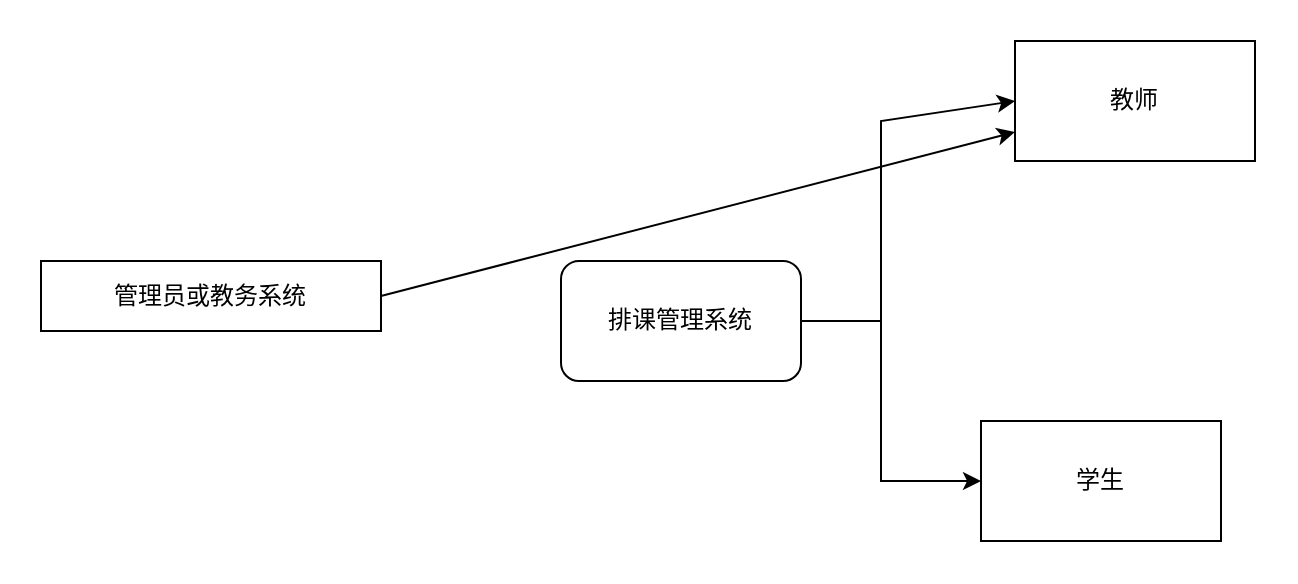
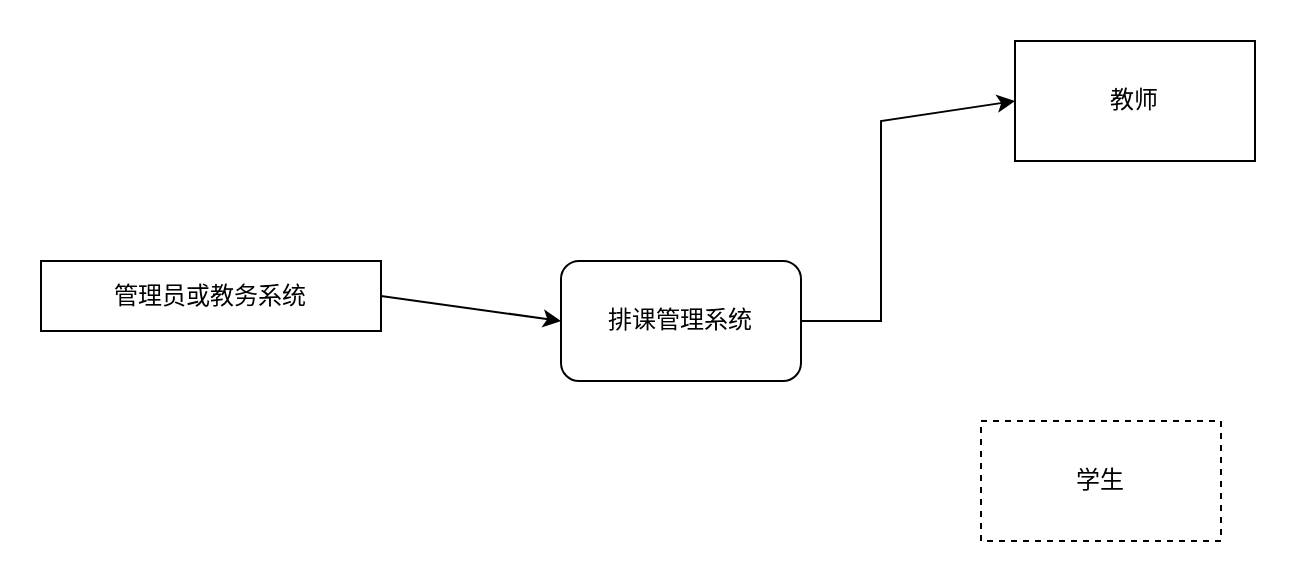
edge "排课管理系统" -> "教师": style solid -> dashed
edge "管理员或教务系统" -> "教师": now "管理员或教务系统" -> "排课管理系统"
edge "排课管理系统" -> "学生": removed
node "学生": style solid -> dashed
